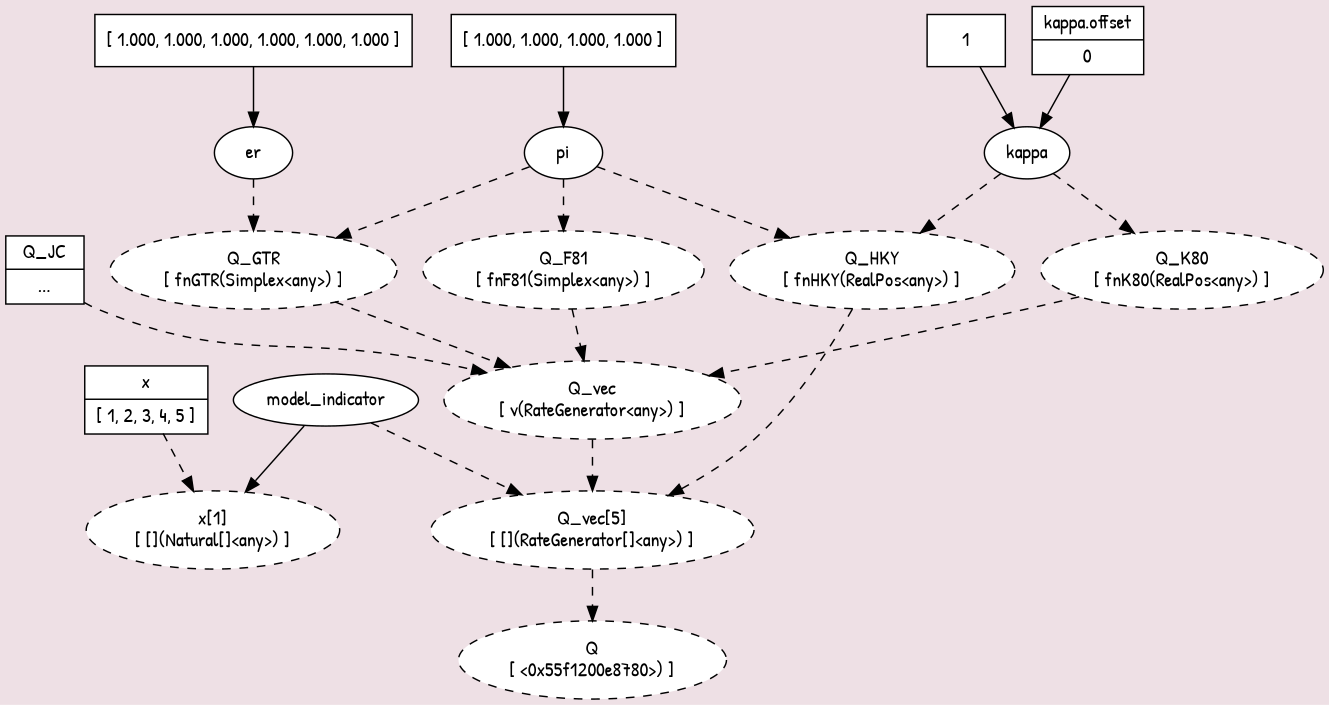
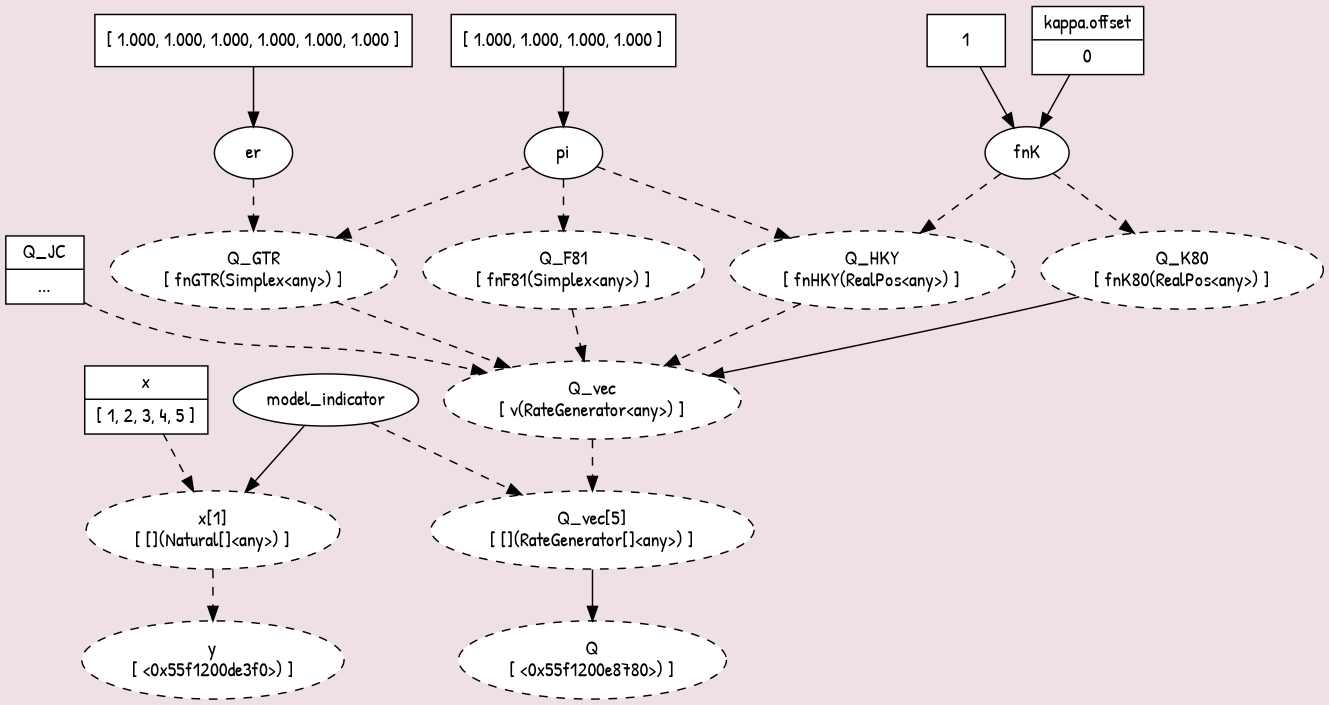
node "kappa": label "kappa" -> "fnK"
edge "Q_K80 [ fnK80(RealPos<any>) ]" -> "Q_vec [ v(RateGenerator<any>) ]": style dashed -> solid
edge "Q_HKY [ fnHKY(RealPos<any>) ]" -> "Q_vec[5] [ [](RateGenerator[]<any>) ]": now "Q_HKY [ fnHKY(RealPos<any>) ]" -> "Q_vec [ v(RateGenerator<any>) ]"
edge "Q_vec[5] [ [](RateGenerator[]<any>) ]" -> "Q [ <0x55f1200e8780>) ]": style dashed -> solid
node "y [ <0x55f1200de3f0>) ]": added
